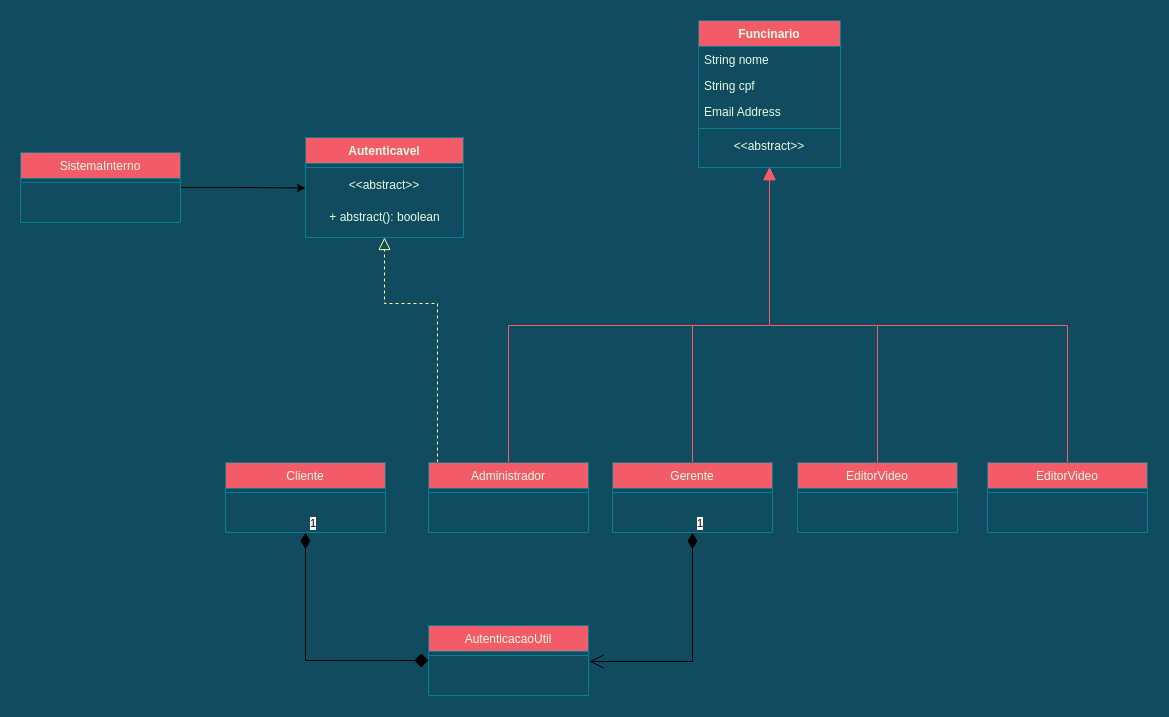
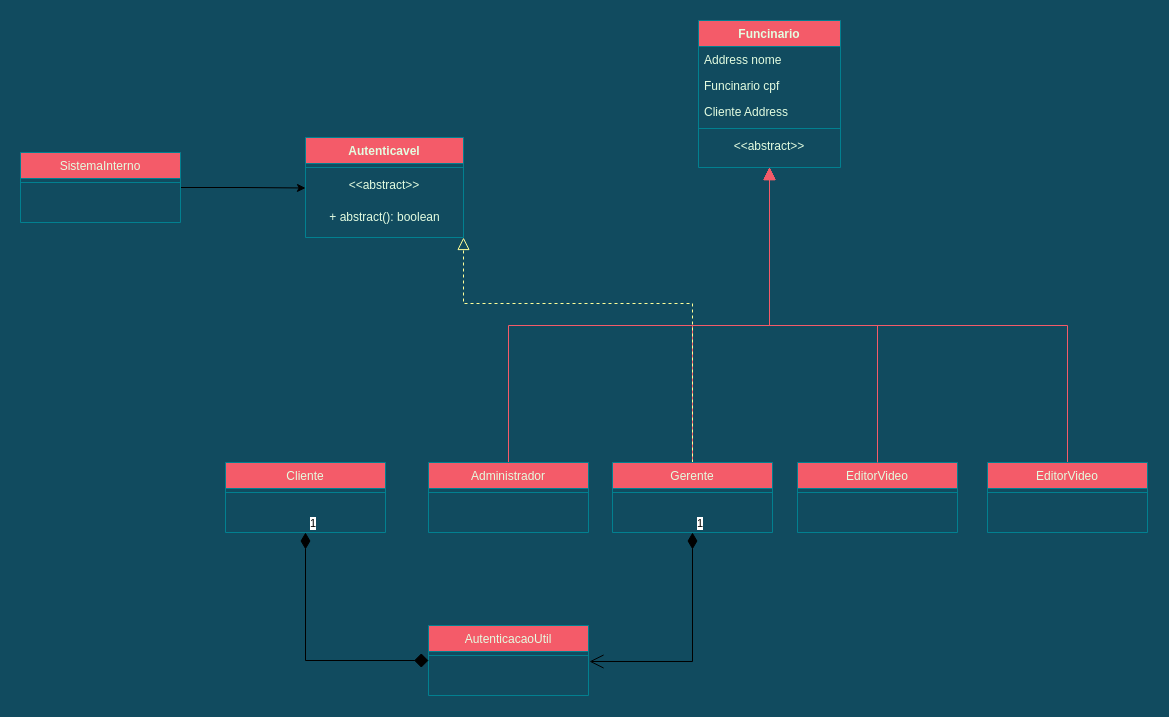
node "String nome": label "String nome" -> "Address nome"
node "String cpf": label "String cpf" -> "Funcinario cpf"
node "Email Address": label "Email Address" -> "Cliente Address"
edge "Gerente" -> "Autenticavel": added
edge "Administrador" -> "Autenticavel": removed
